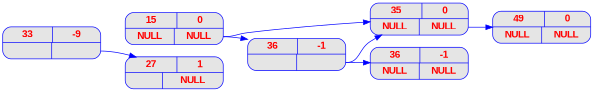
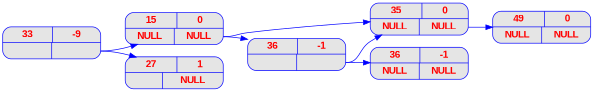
edge "33" -> "15": added
